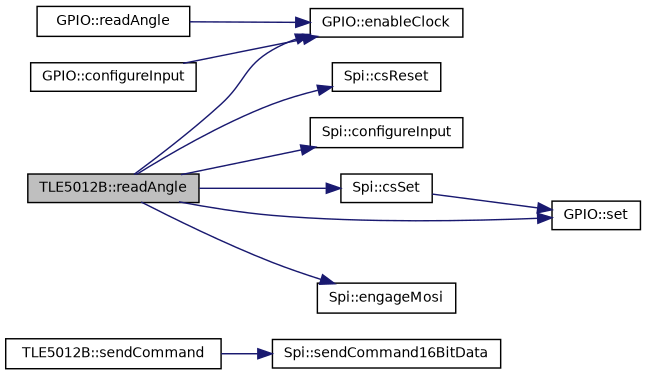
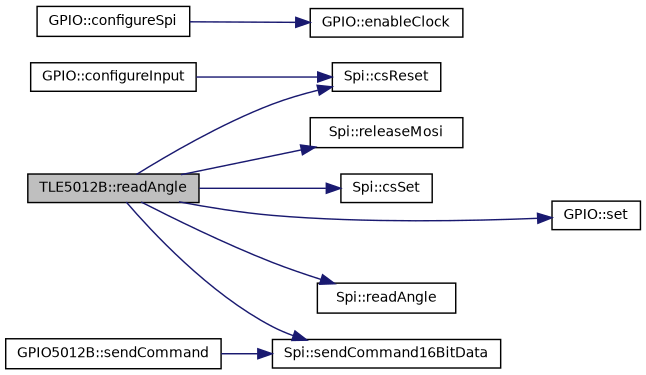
node "GPIO::readAngle": label "GPIO::readAngle" -> "GPIO::configureSpi"
edge "GPIO::configureInput" -> "GPIO::enableClock": now "GPIO::configureInput" -> "Spi::csReset"
edge "TLE5012B::readAngle" -> "GPIO::enableClock": now "TLE5012B::readAngle" -> "Spi::sendCommand16BitData"
node "Spi::configureInput": label "Spi::configureInput" -> "Spi::releaseMosi"
edge "Spi::csSet" -> "GPIO::set": removed
node "Spi::engageMosi": label "Spi::engageMosi" -> "Spi::readAngle"
node "TLE5012B::sendCommand": label "TLE5012B::sendCommand" -> "GPIO5012B::sendCommand"
